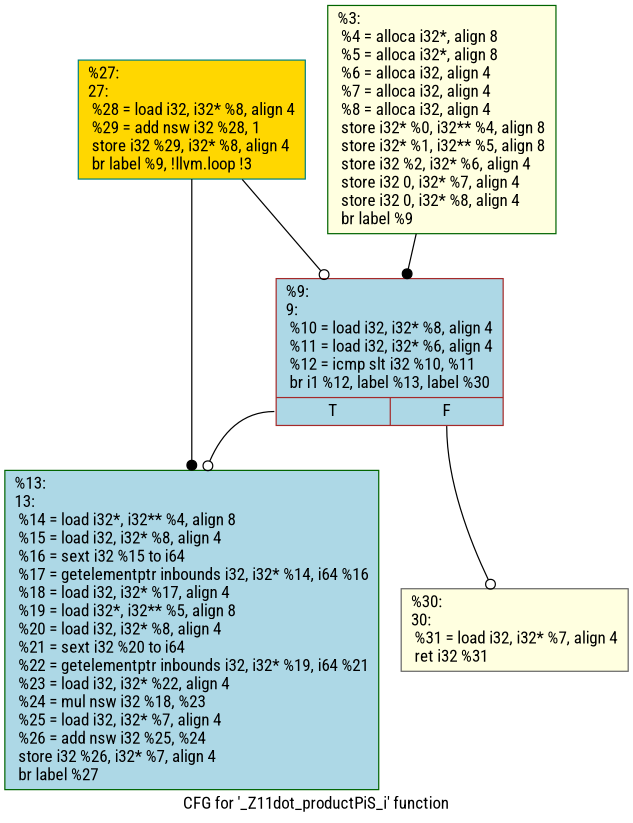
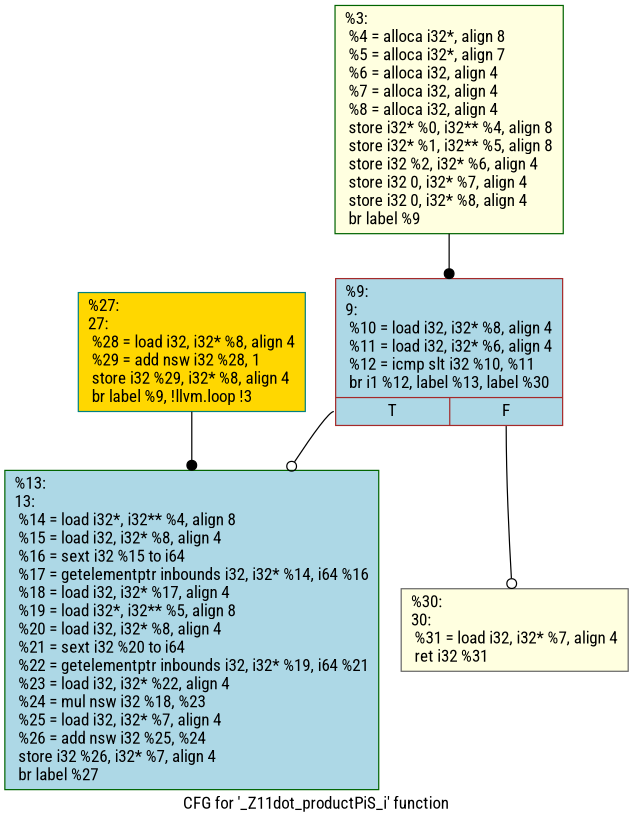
node "%3:": text "%5 = alloca i32*, align 8" -> "%5 = alloca i32*, align 7"
edge "%27:" -> "%9:": removed
